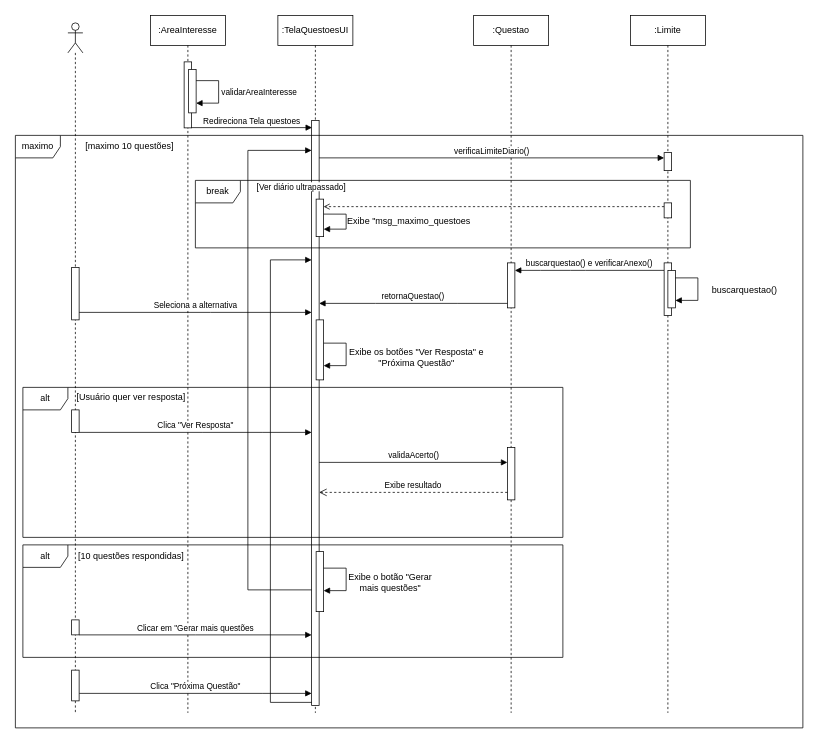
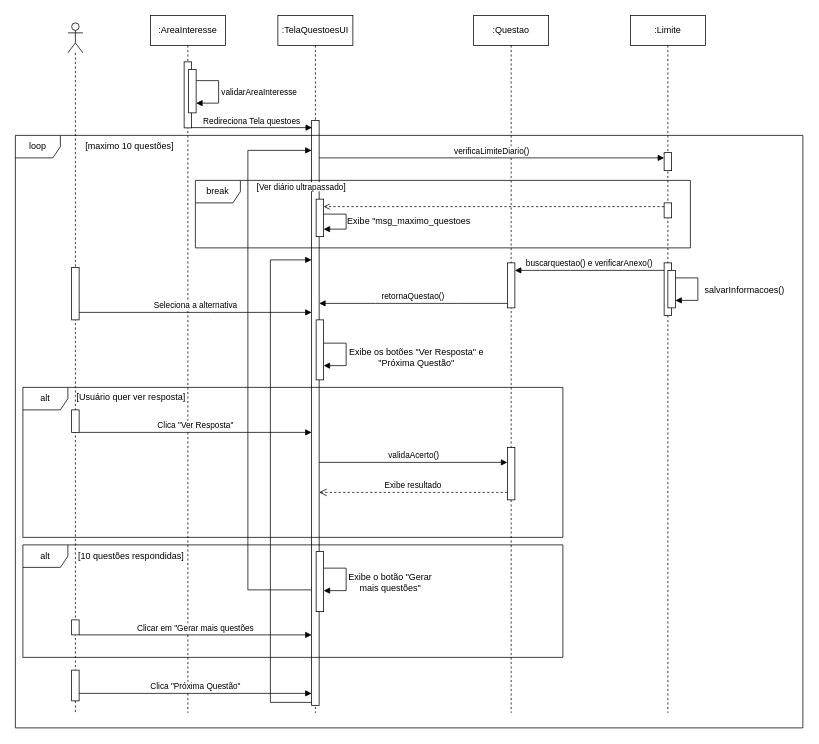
node "maximo": label "maximo" -> "loop"
node "buscarquestao()": label "buscarquestao()" -> "salvarInformacoes()"
